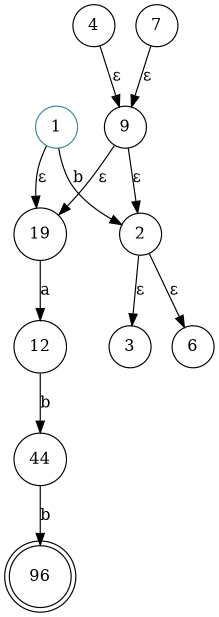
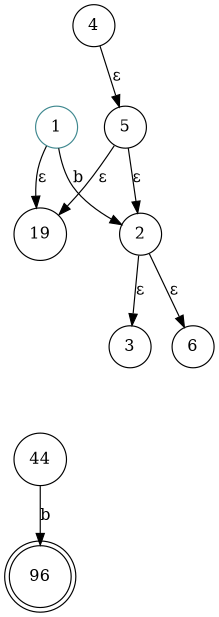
node "7": removed
node "9": label "9" -> "5"
node "12": removed
